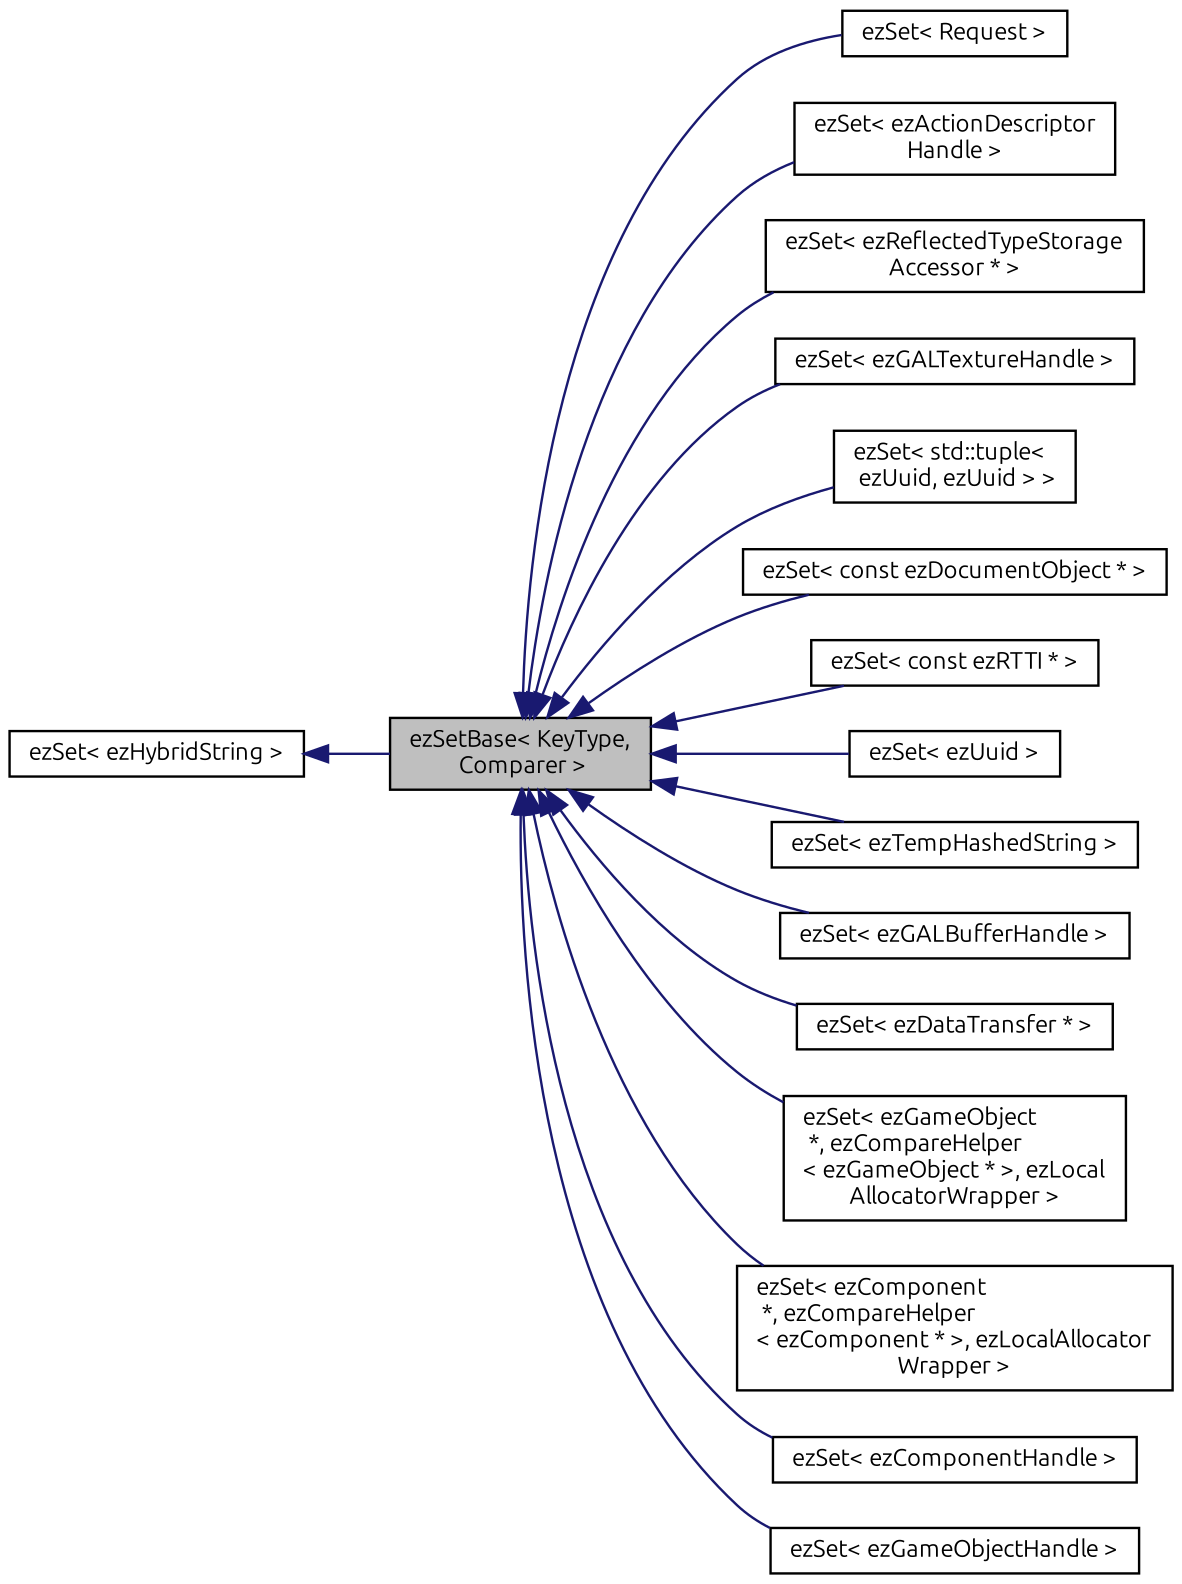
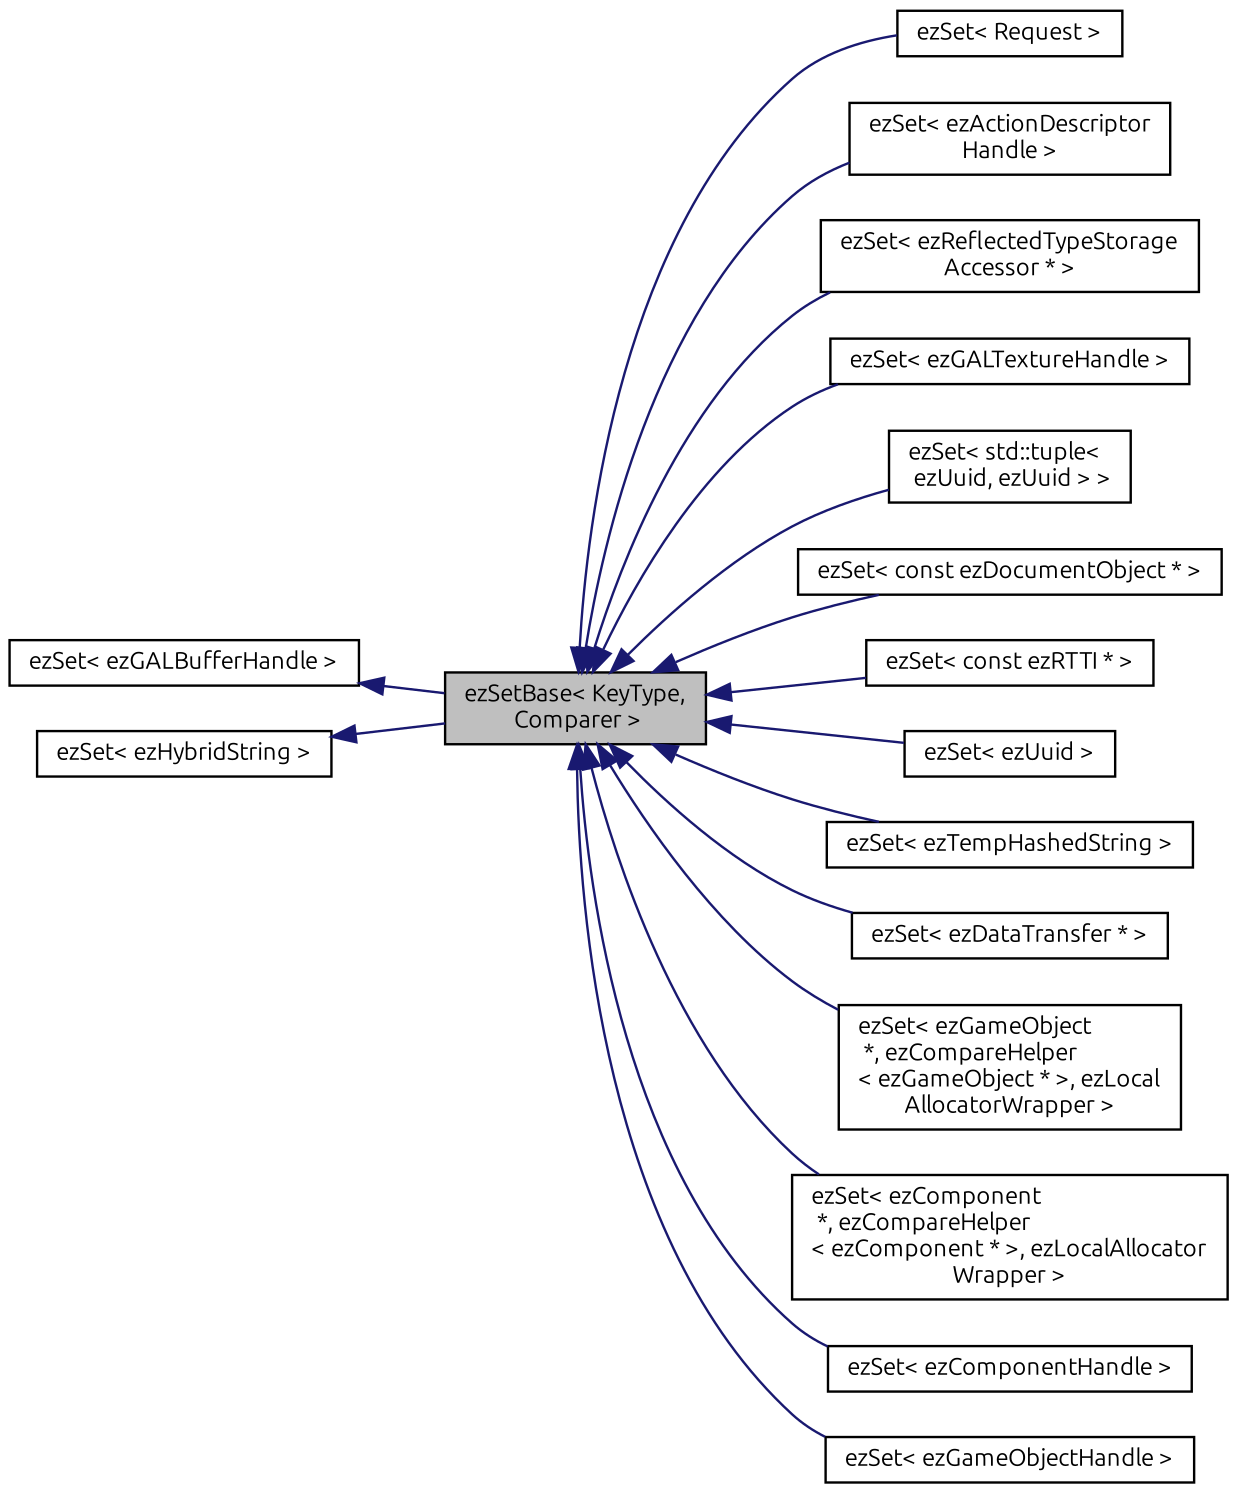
edge "ezSet< ezGALBufferHandle >" -> "ezSetBase< KeyType, Comparer >": reversed
